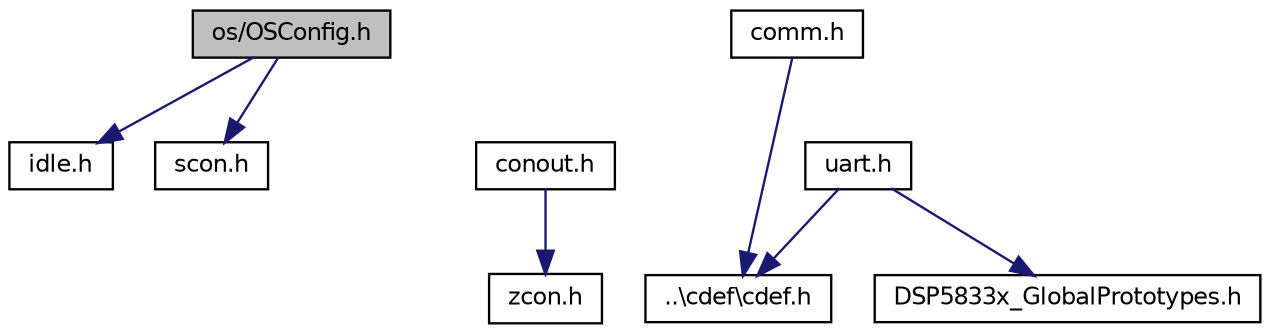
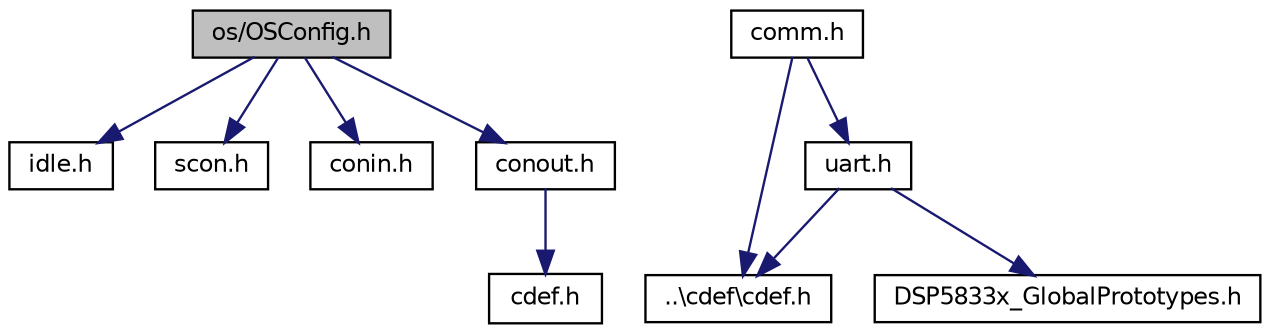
edge "comm.h" -> "uart.h": added
edge "os/OSConfig.h" -> "conout.h": added
node "conin.h": added
node "zcon.h": label "zcon.h" -> "cdef.h"
